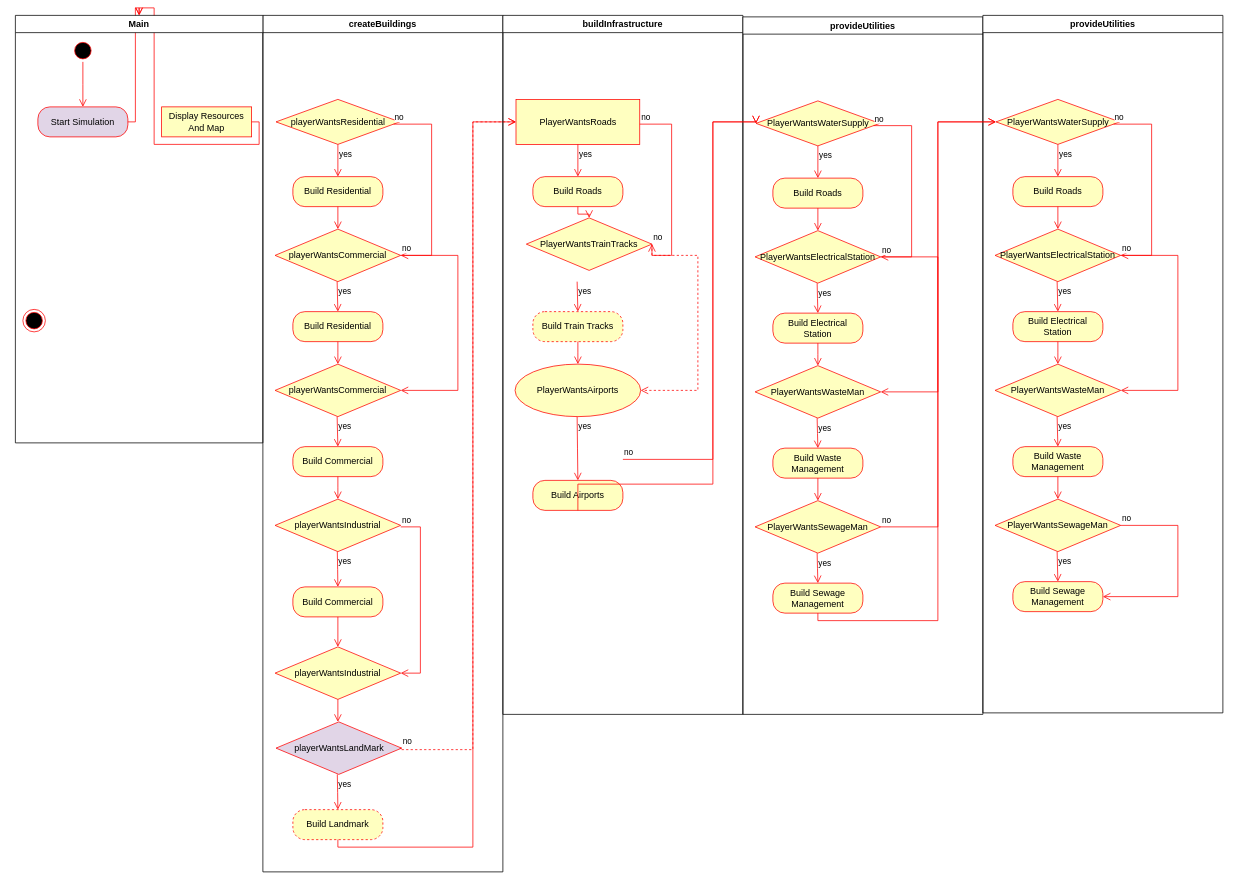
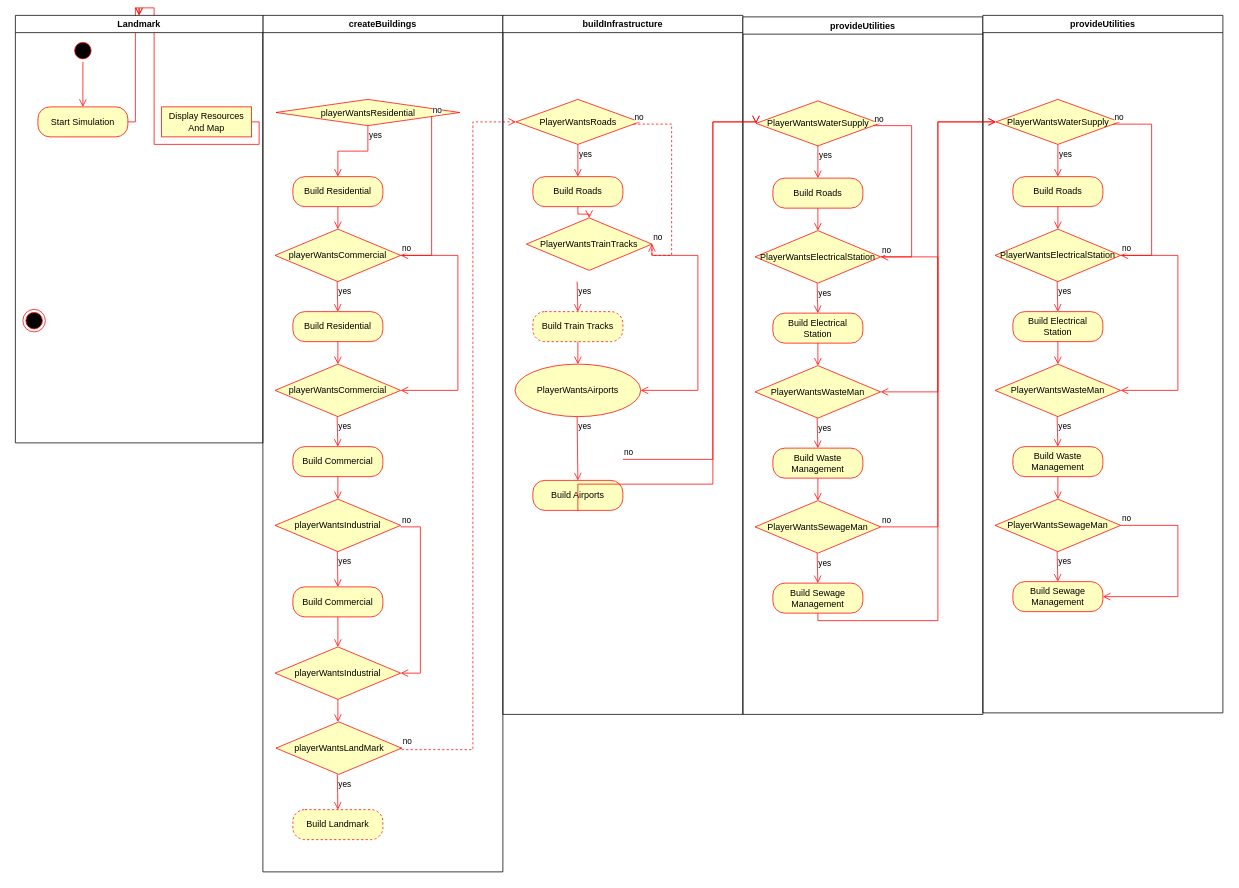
node "Main": label "Main" -> "Landmark"
node "Start Simulation": fillcolor #e1d5e7 -> #ffffc0
node "playerWantsResidential": size 124x45 -> 184x26
node "PlayerWantsRoads": shape rectangle -> diamond
edge "PlayerWantsRoads" -> "PlayerWantsTrainTracks": style solid -> dashed
edge "PlayerWantsTrainTracks" -> "PlayerWantsAirports": style dashed -> solid
node "playerWantsLandMark": fillcolor #e1d5e7 -> #ffffc0
edge "Build Landmark" -> "PlayerWantsRoads": removed
